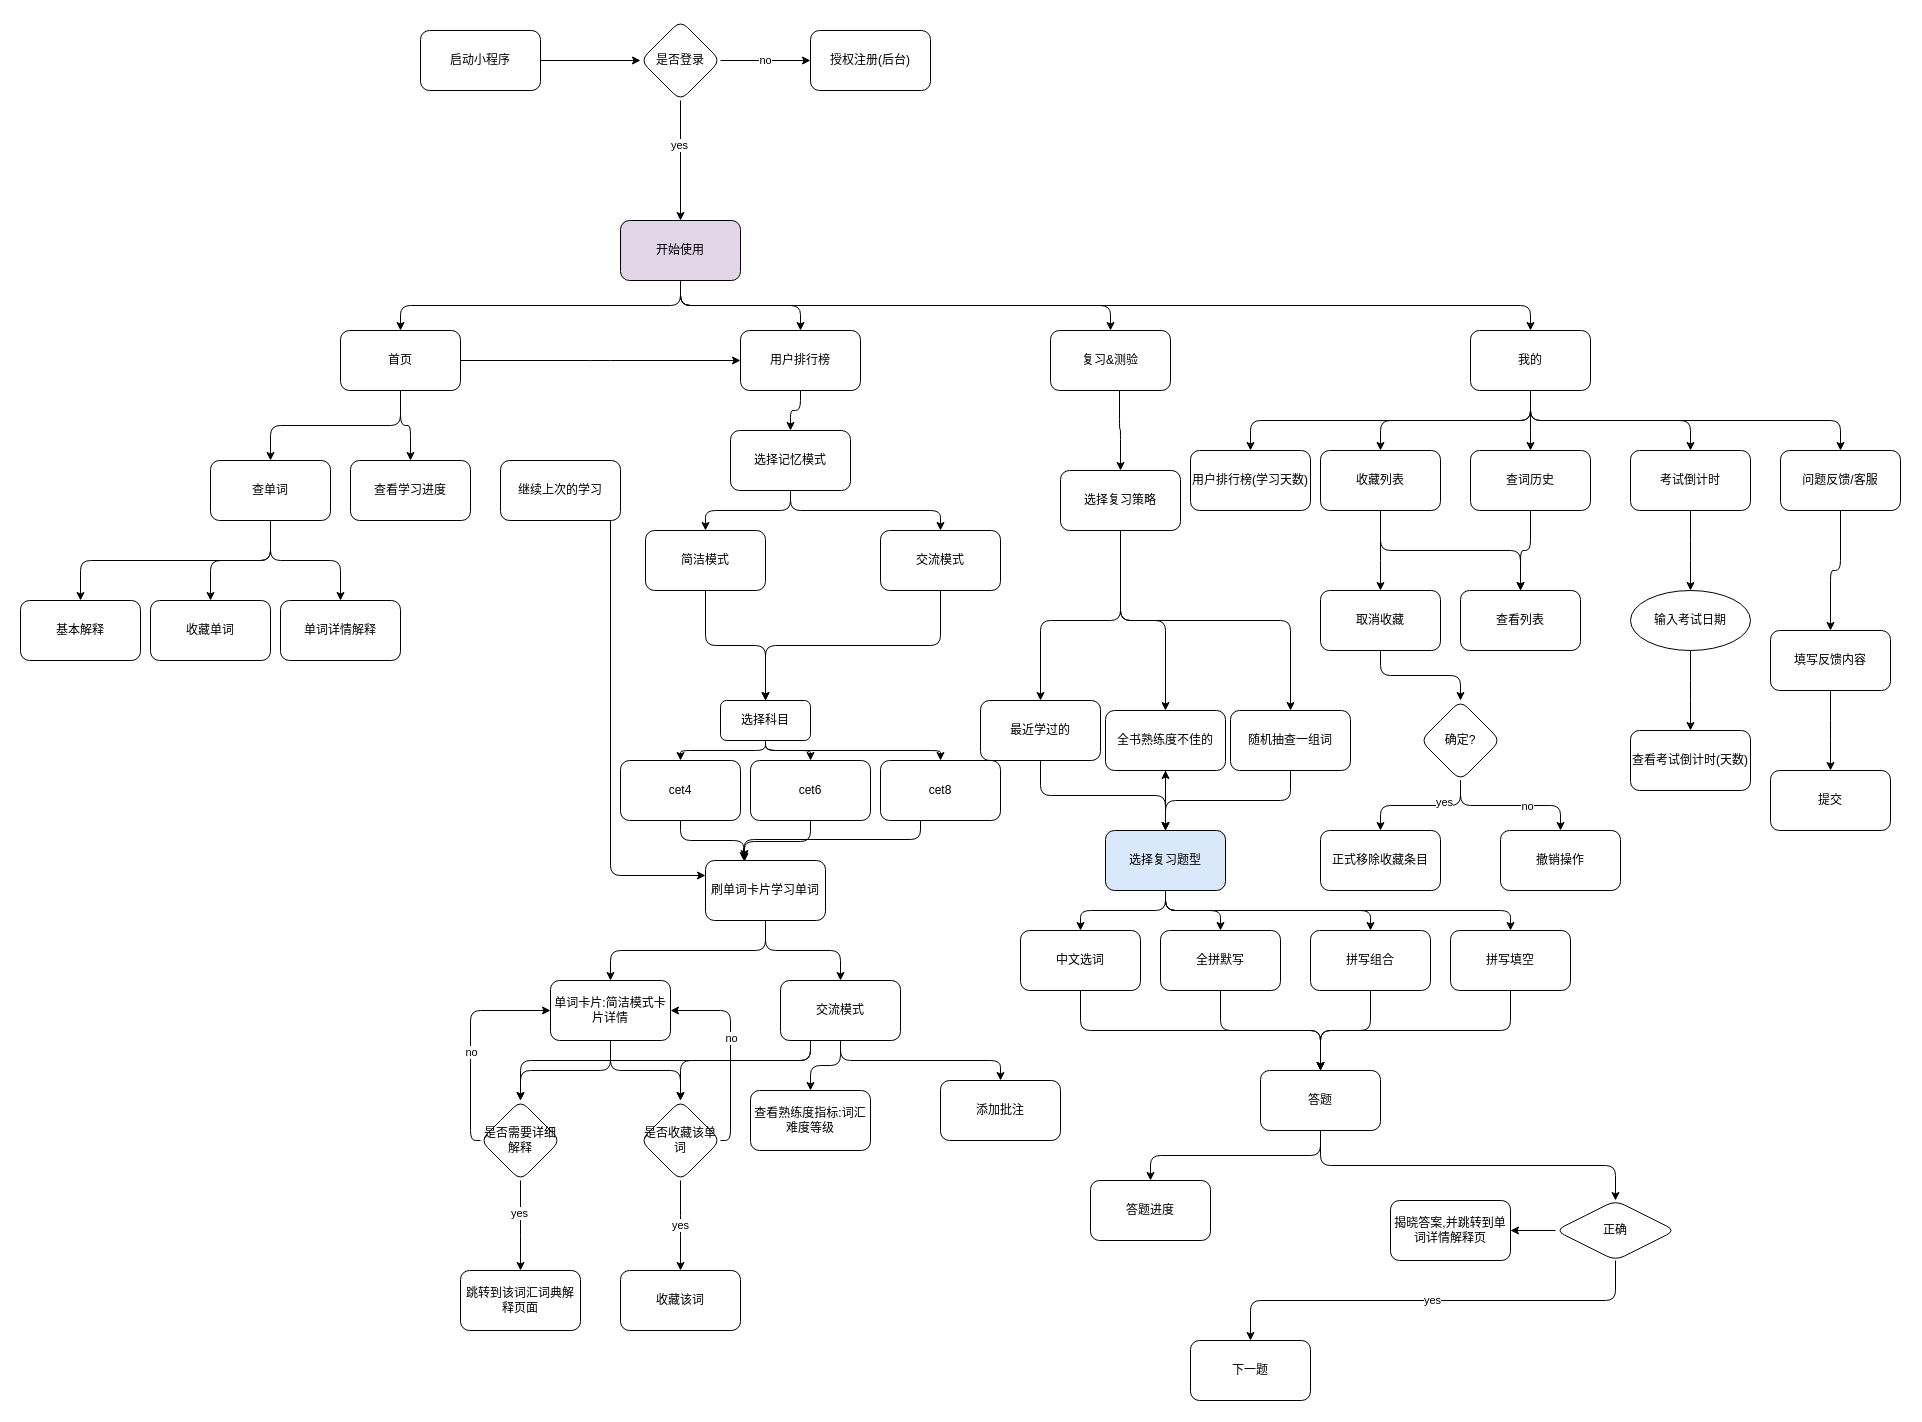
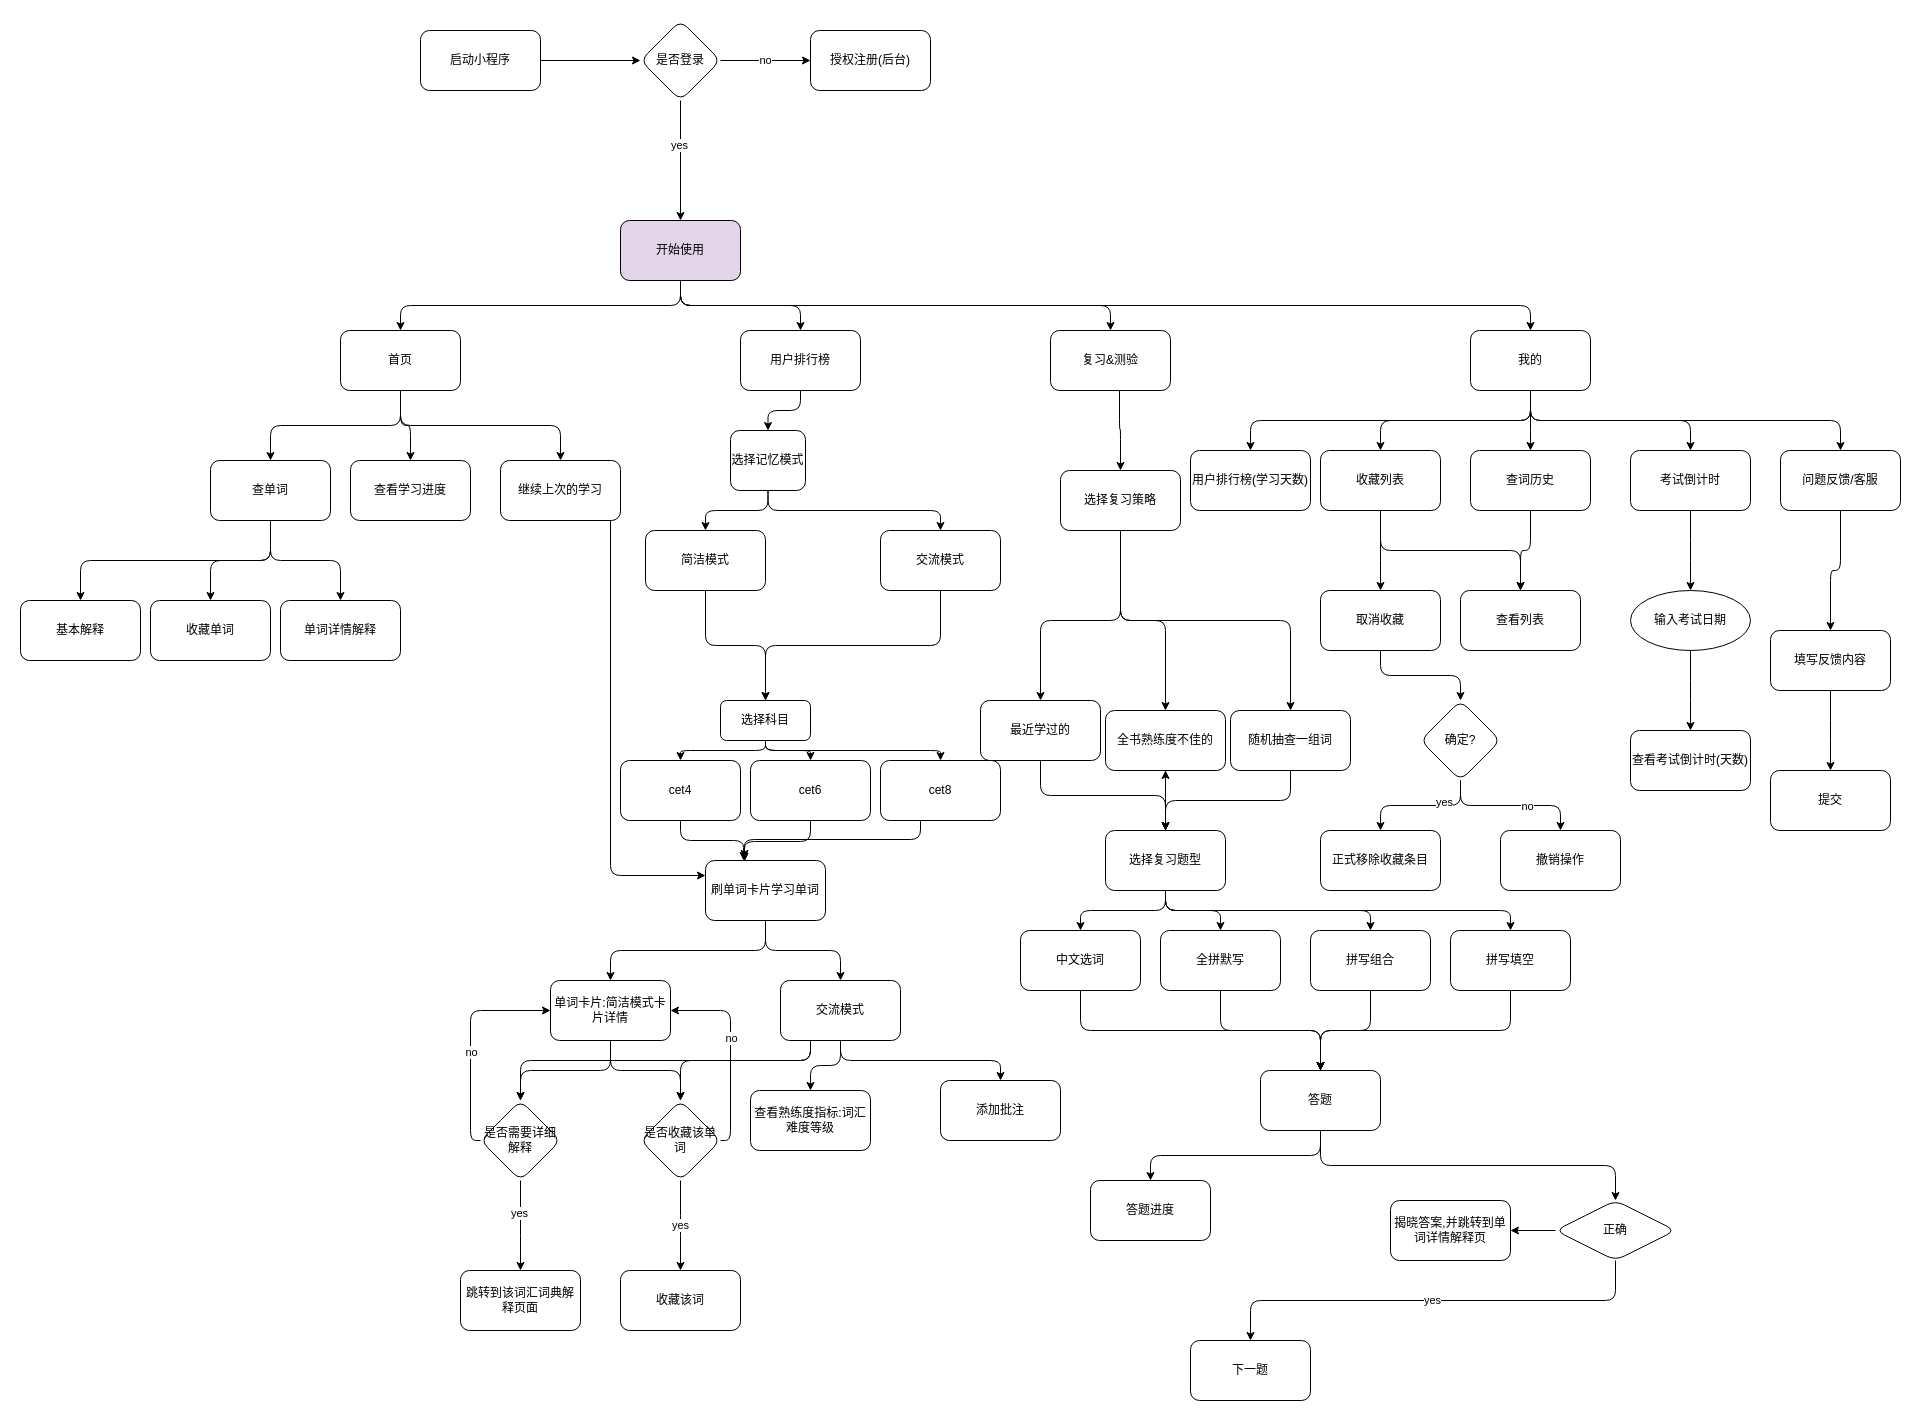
edge "首页" -> "用户排行榜": now "首页" -> "继续上次的学习"
node "选择记忆模式": size 120x60 -> 75x60
node "选择复习题型": fillcolor #dae8fc -> #ffffff
